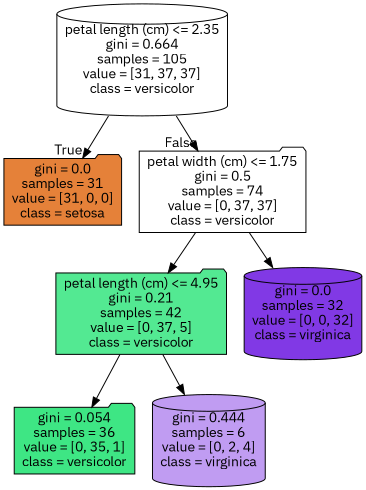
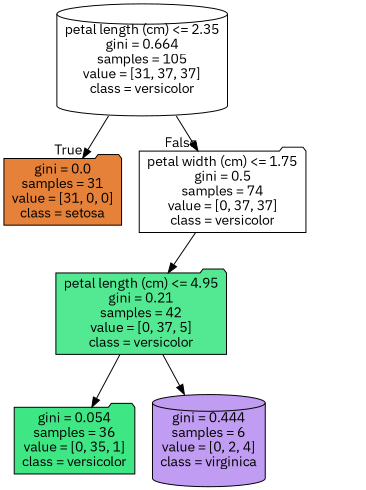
node "gini = 0.0 samples = 32 value = [0, 0, 32] class = virginica": removed
